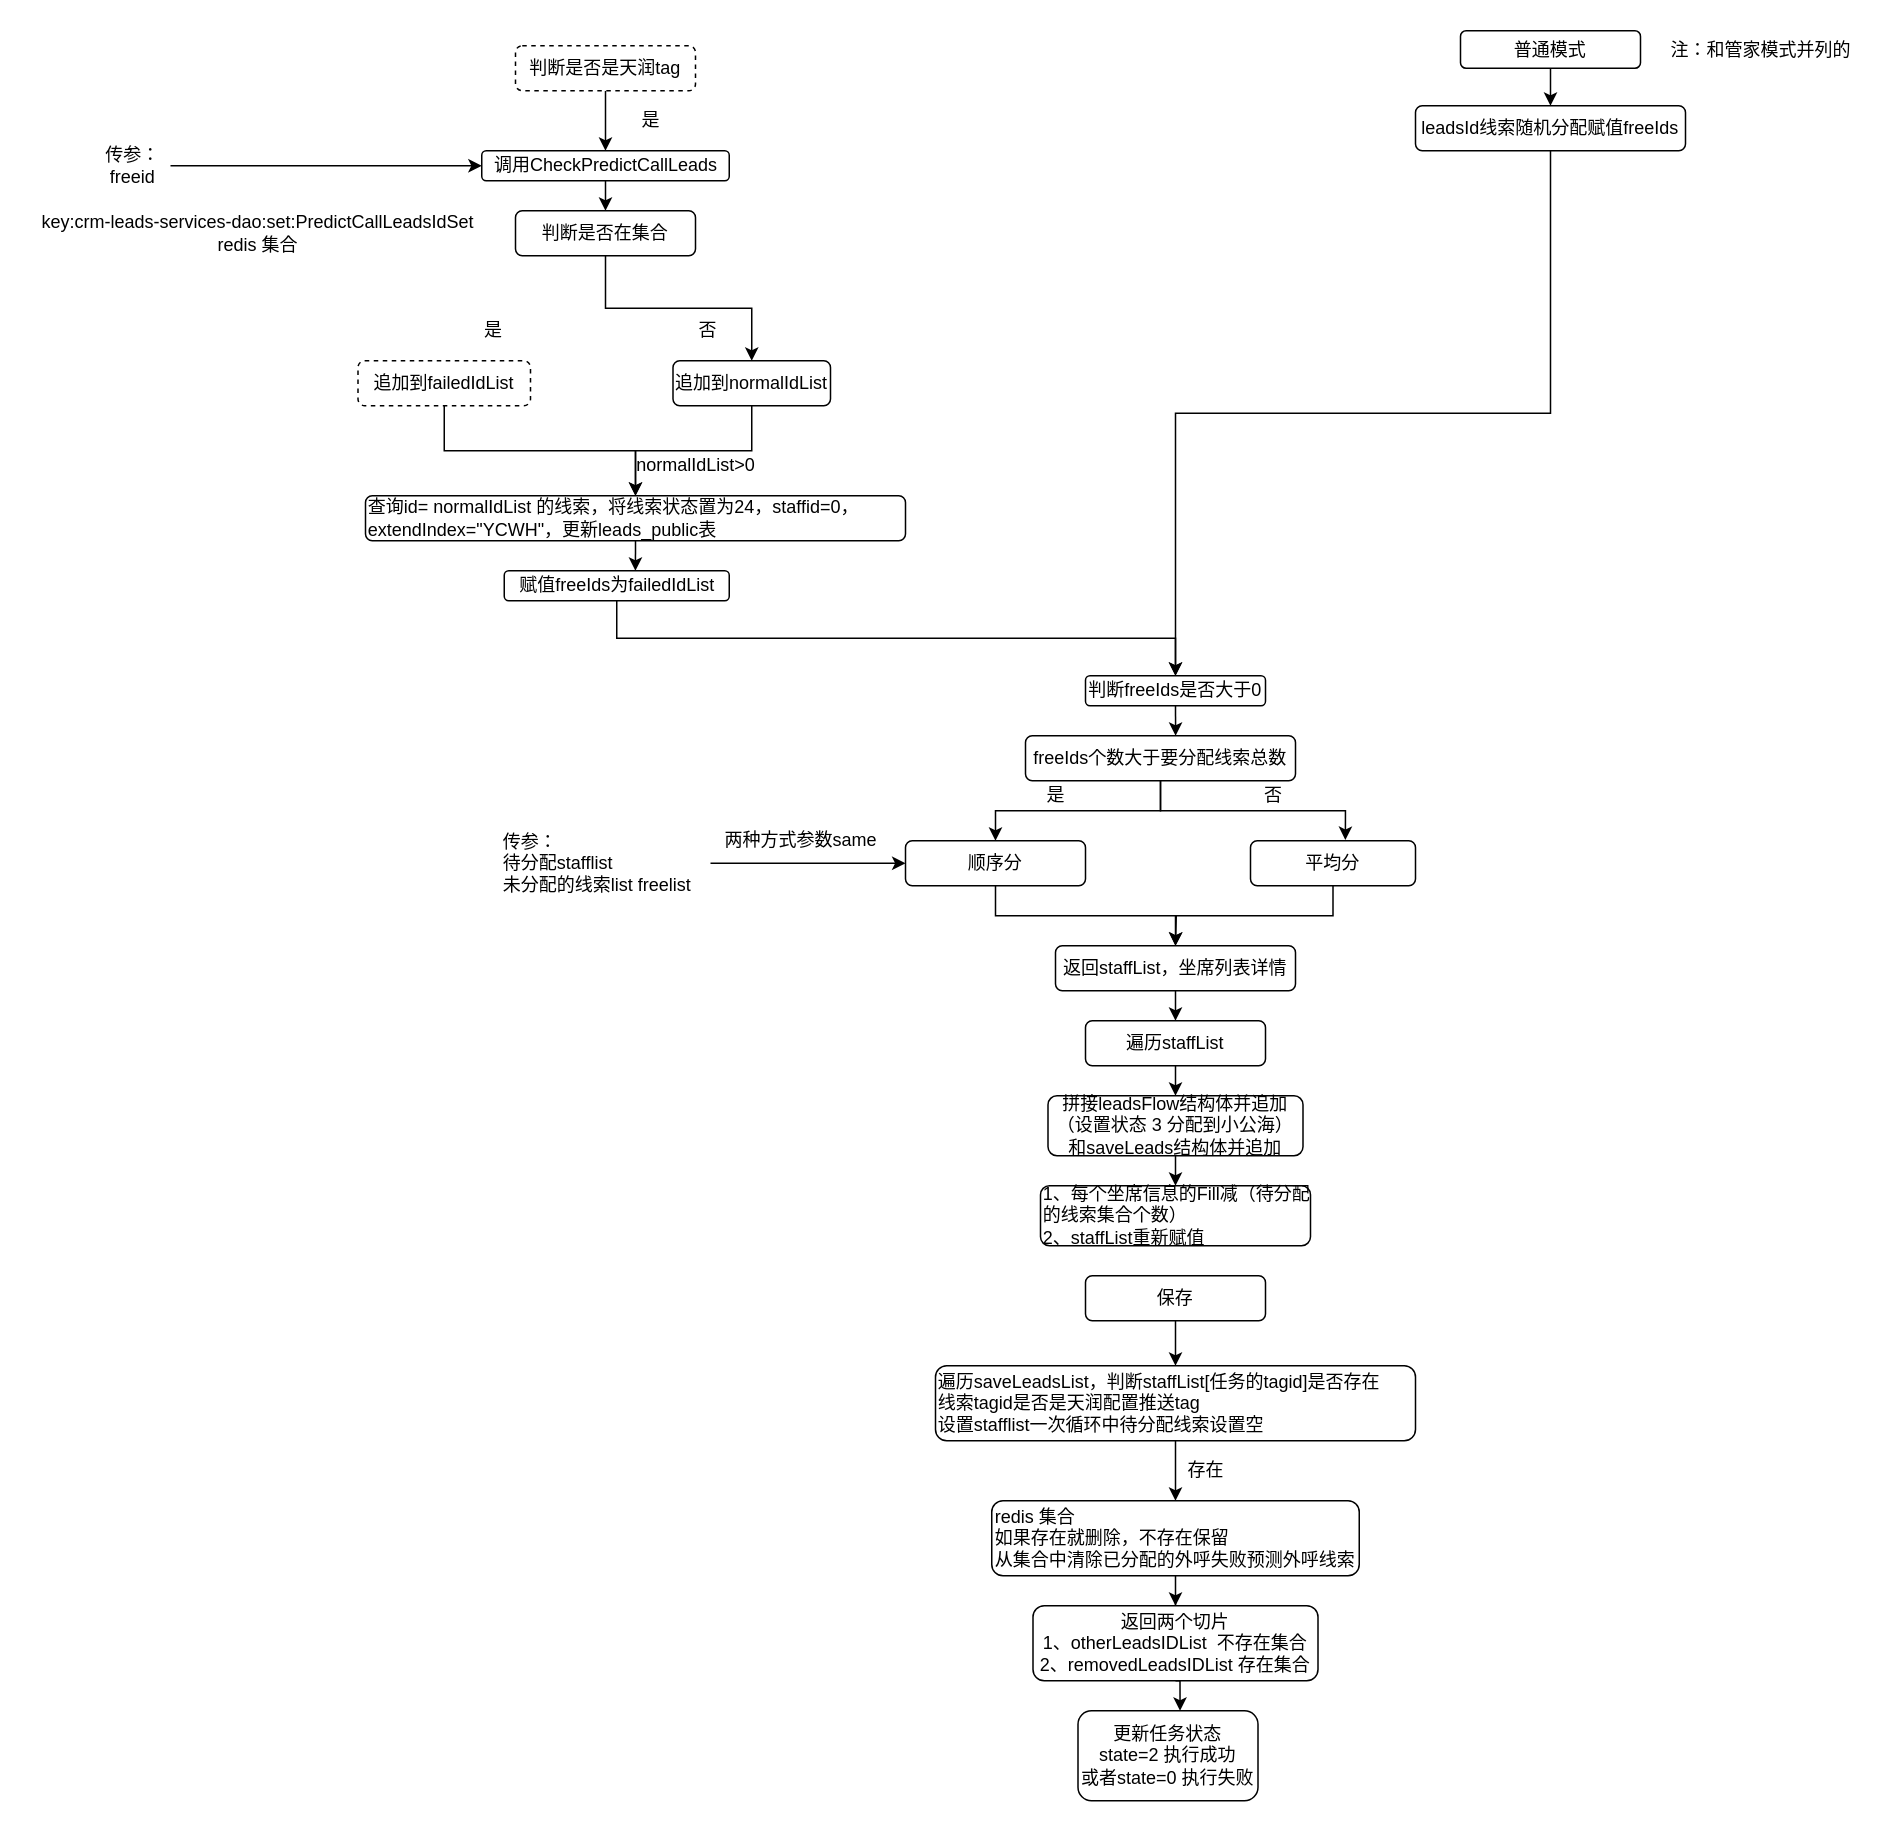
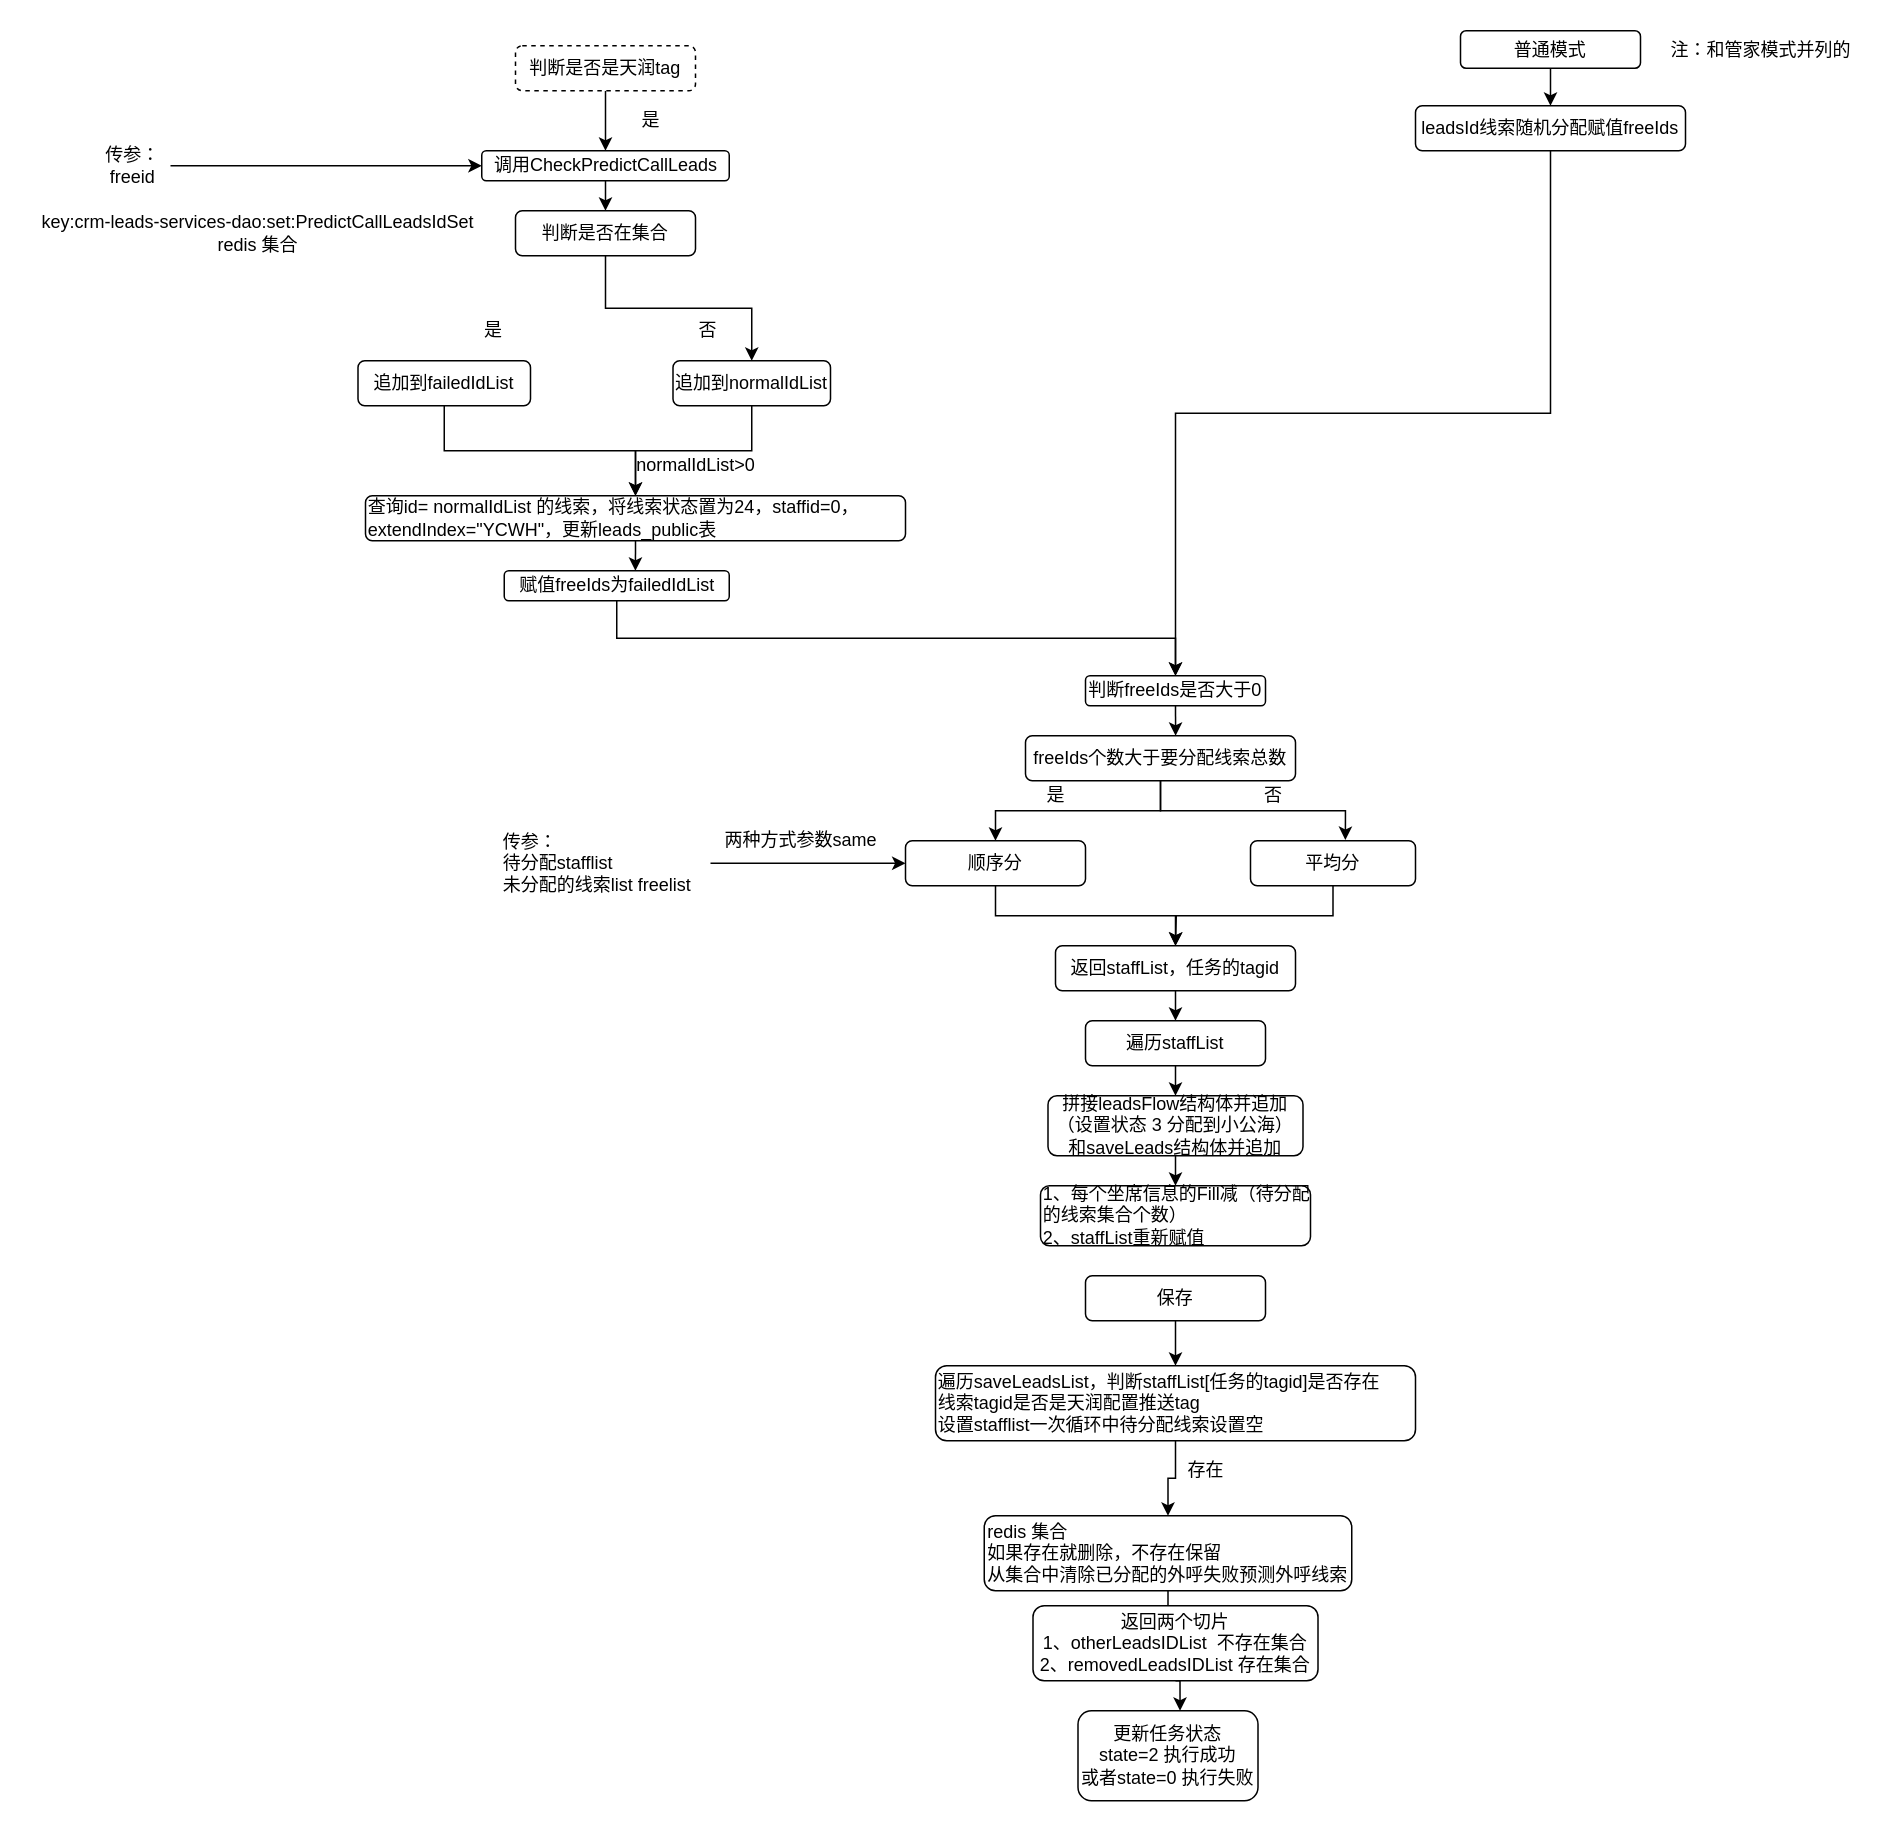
node "追加到failedIdList": style dashed -> solid
node "返回staffList，坐席列表详情": label "返回staffList，坐席列表详情" -> "返回staffList，任务的tagid"
node "redis 集合 如果存在就删除，不存在保留 从集合中清除已分配的外呼失败预测外呼线索": moved (1175, 1538) -> (1168, 1553)
